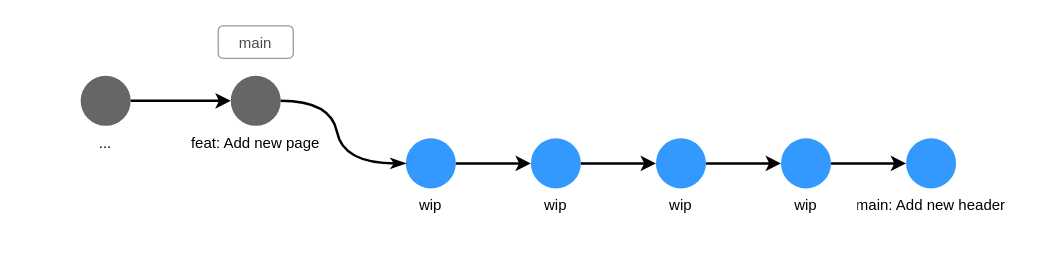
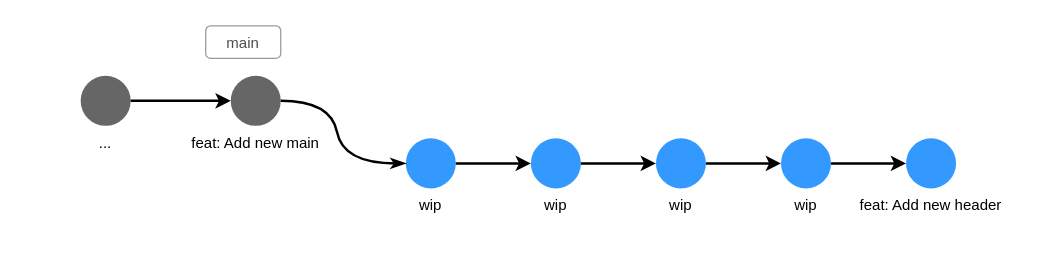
node "main": moved (256, 42) -> (243, 42)
node "feat: Add new page": label "feat: Add new page" -> "feat: Add new main"
node "main: Add new header": label "main: Add new header" -> "feat: Add new header"
